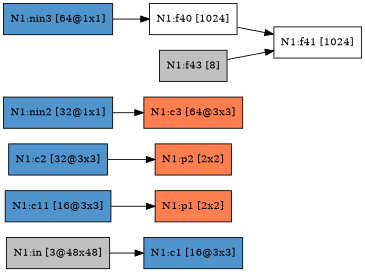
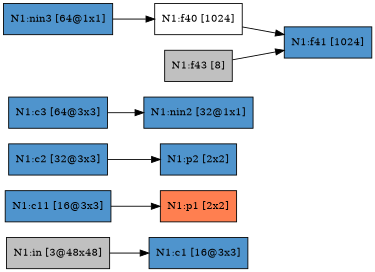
node "N1:f41 [1024]": fillcolor White -> steelblue3
edge "N1:nin2 [32@1x1]" -> "N1:c3 [64@3x3]": reversed
node "N1:c3 [64@3x3]": fillcolor coral -> steelblue3
node "N1:p2 [2x2]": fillcolor coral -> steelblue3
